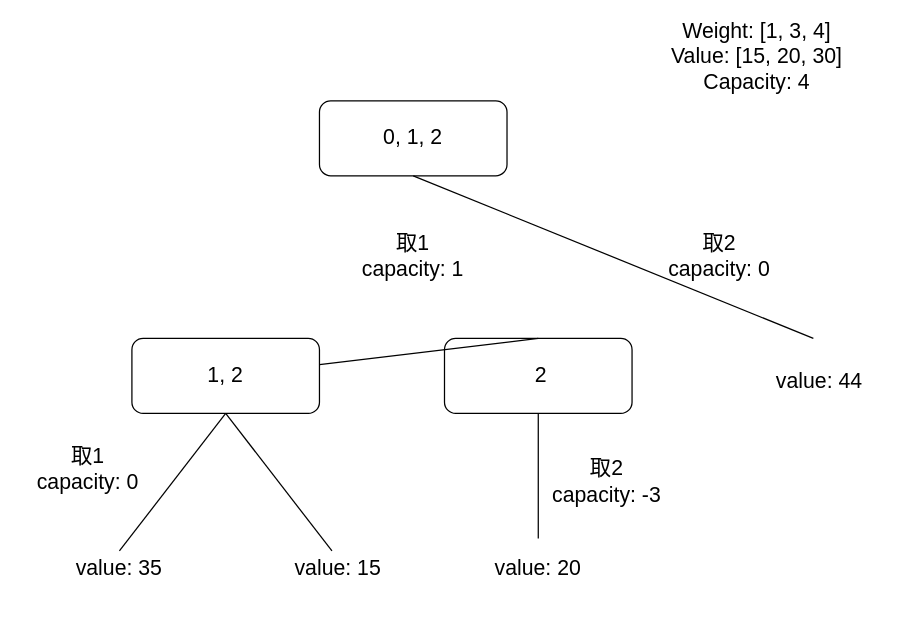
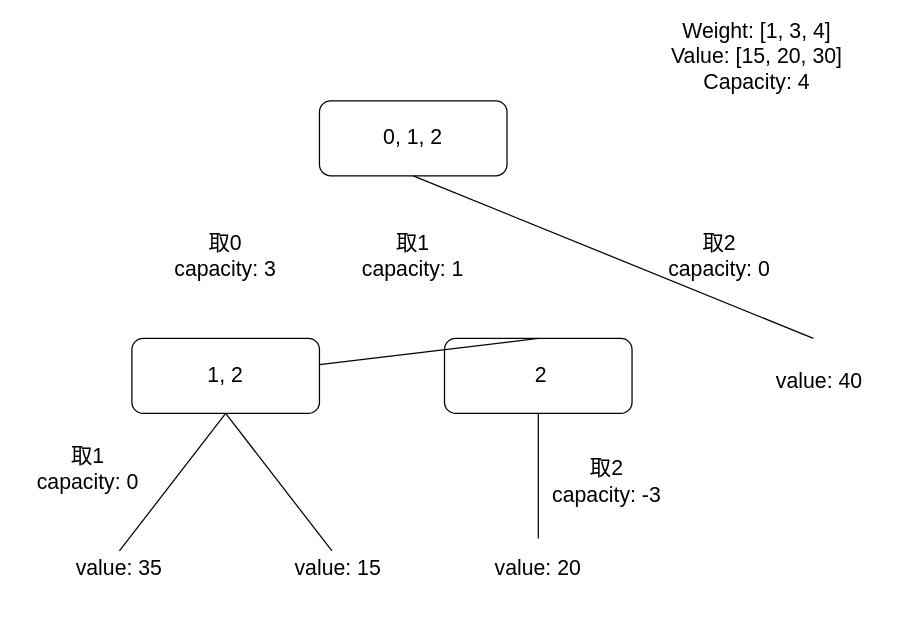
node "取0 capacity: 3": added
node "value: 44": label "value: 44" -> "value: 40"
